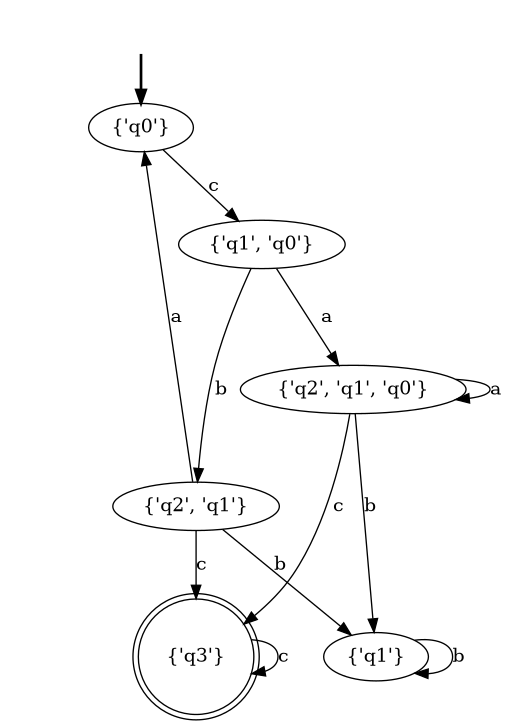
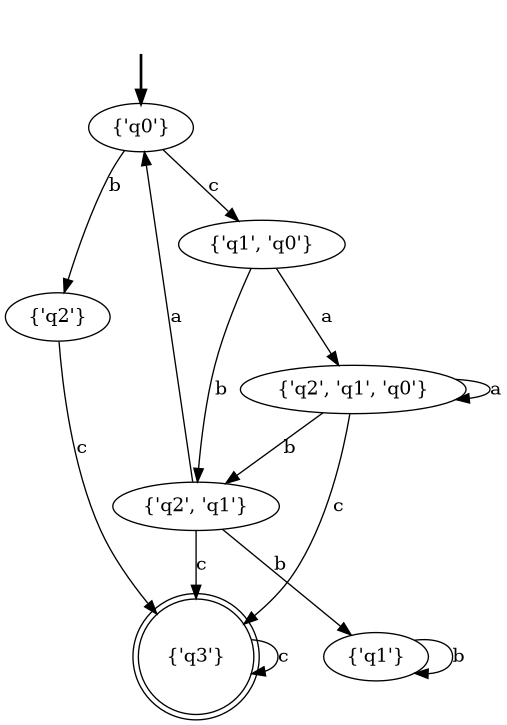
node "{'q2'}": added
edge "{'q2', 'q1', 'q0'}" -> "{'q1'}": now "{'q2', 'q1', 'q0'}" -> "{'q2', 'q1'}"
